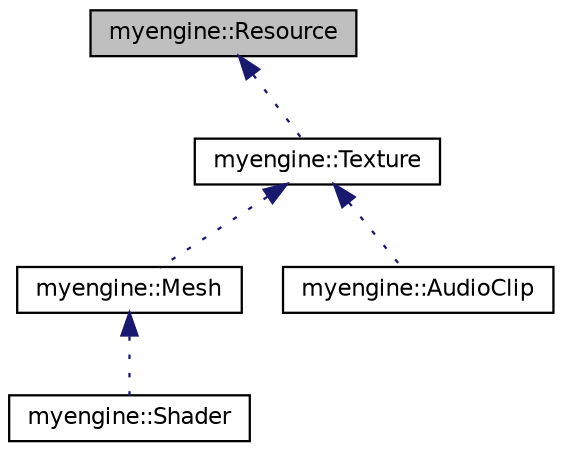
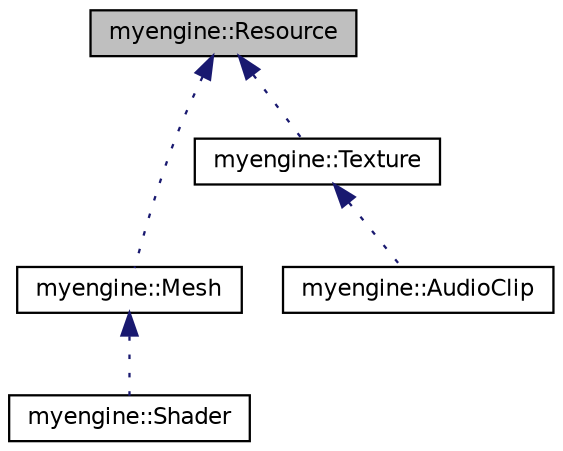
edge "myengine::Mesh" -> "myengine::Texture": now "myengine::Mesh" -> "myengine::Resource"
